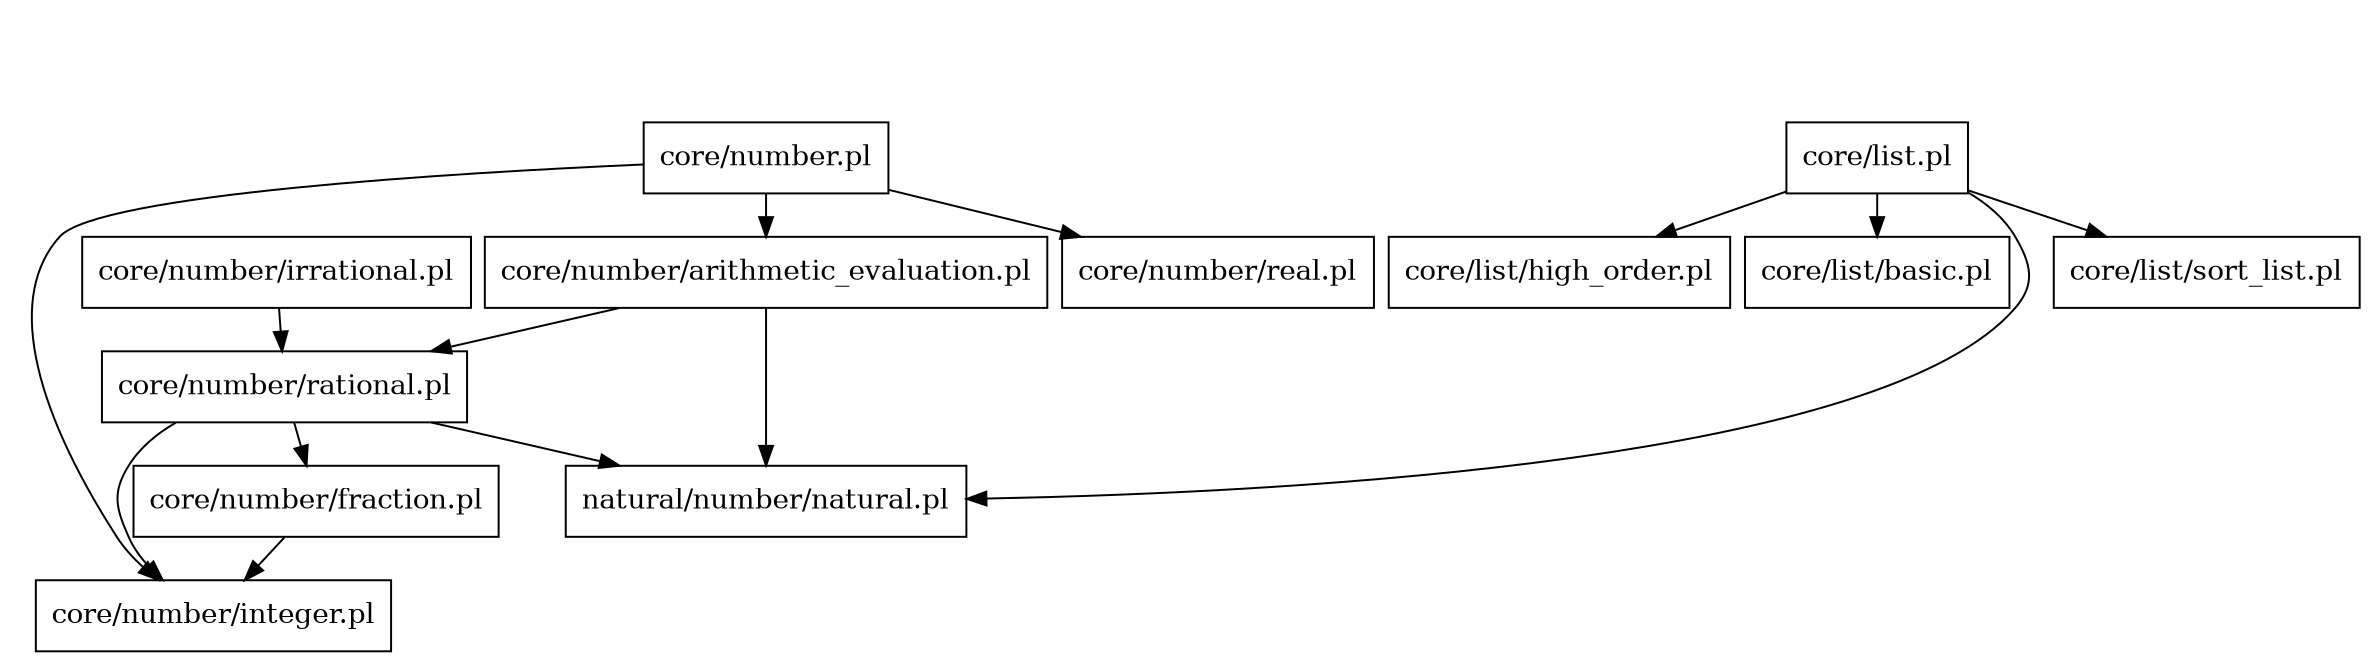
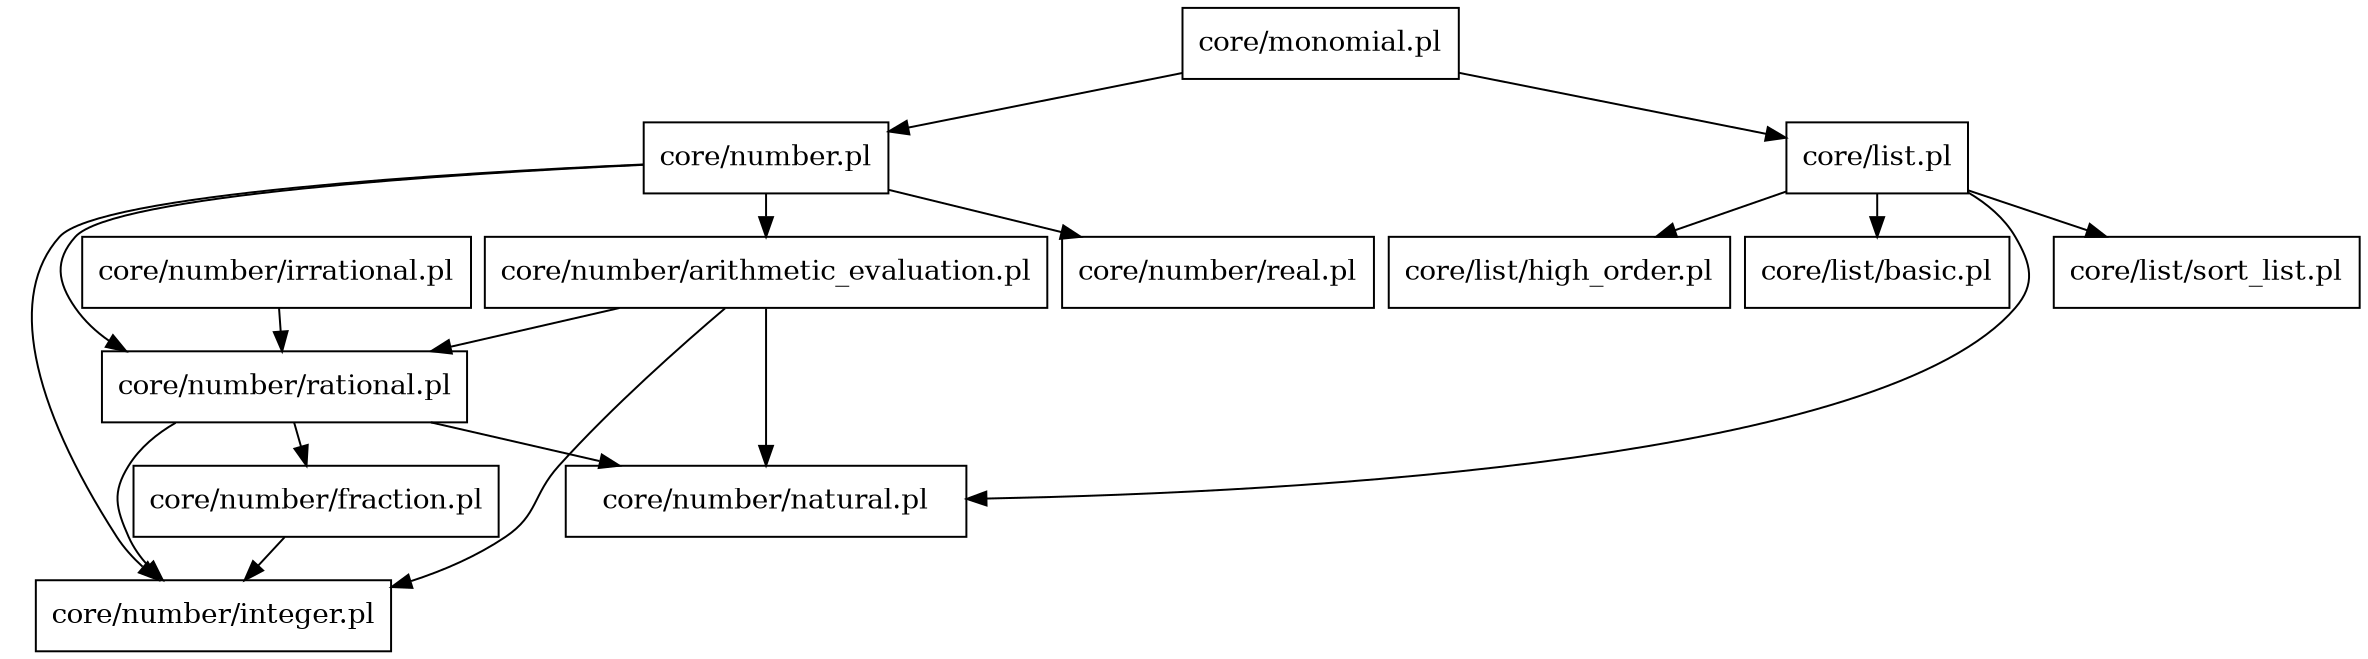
node "core/monomial.pl": added
edge "core/number.pl" -> "core/number/rational.pl": added
edge "core/number/arithmetic_evaluation.pl" -> "core/number/integer.pl": added
node "natural/number/natural.pl": label "natural/number/natural.pl" -> "core/number/natural.pl"
